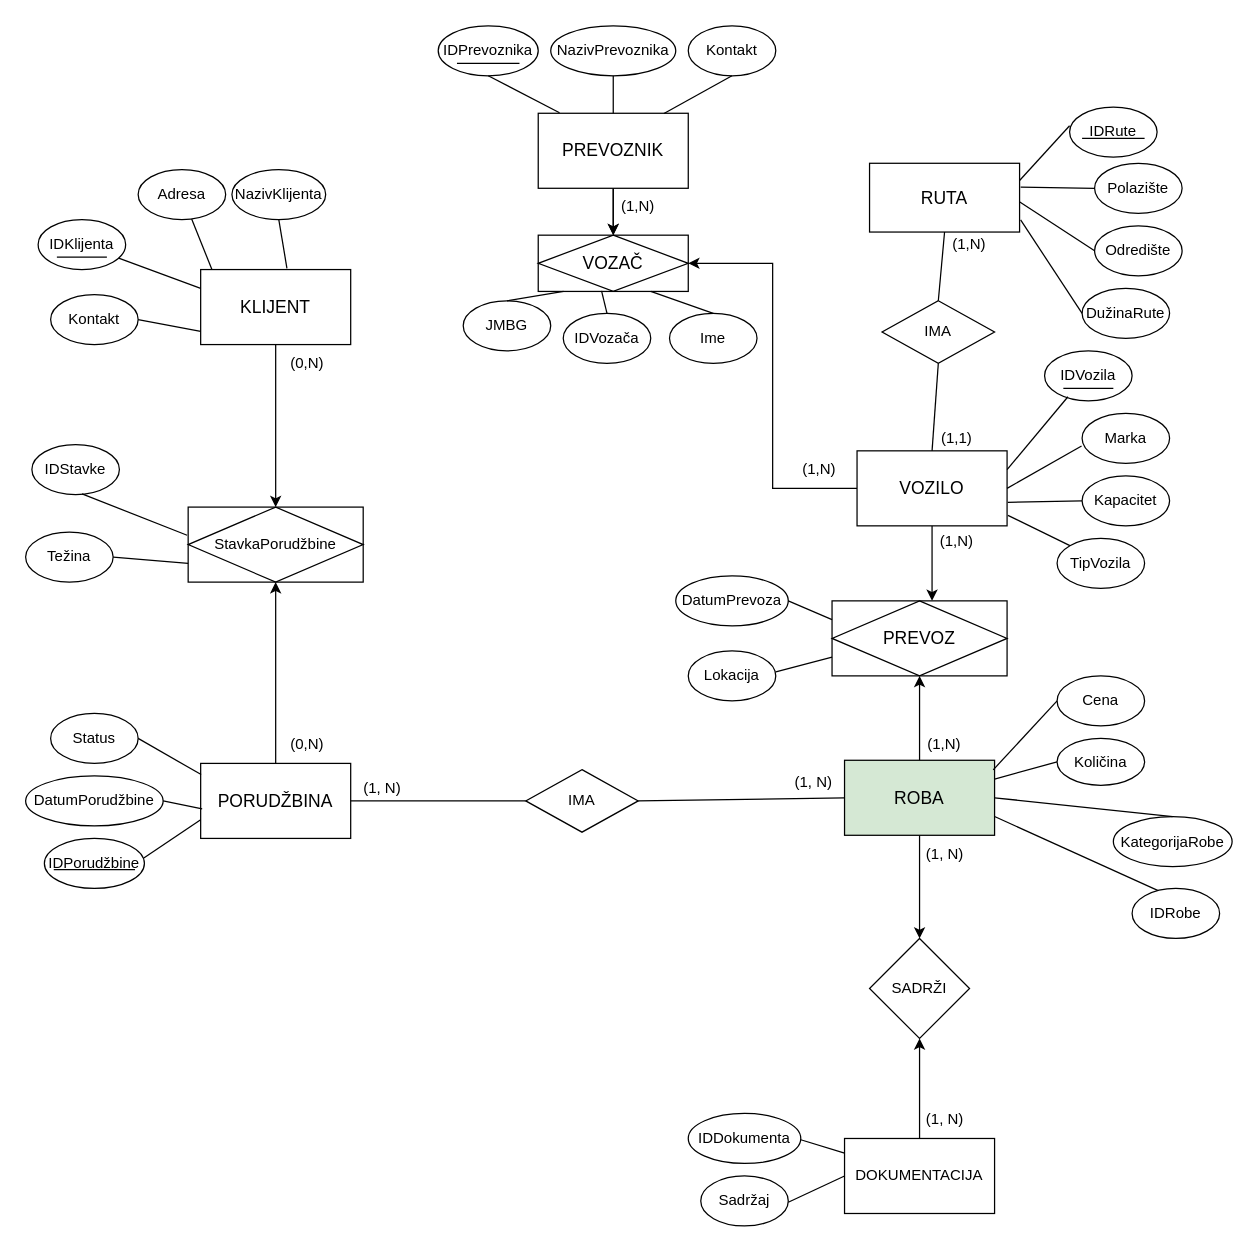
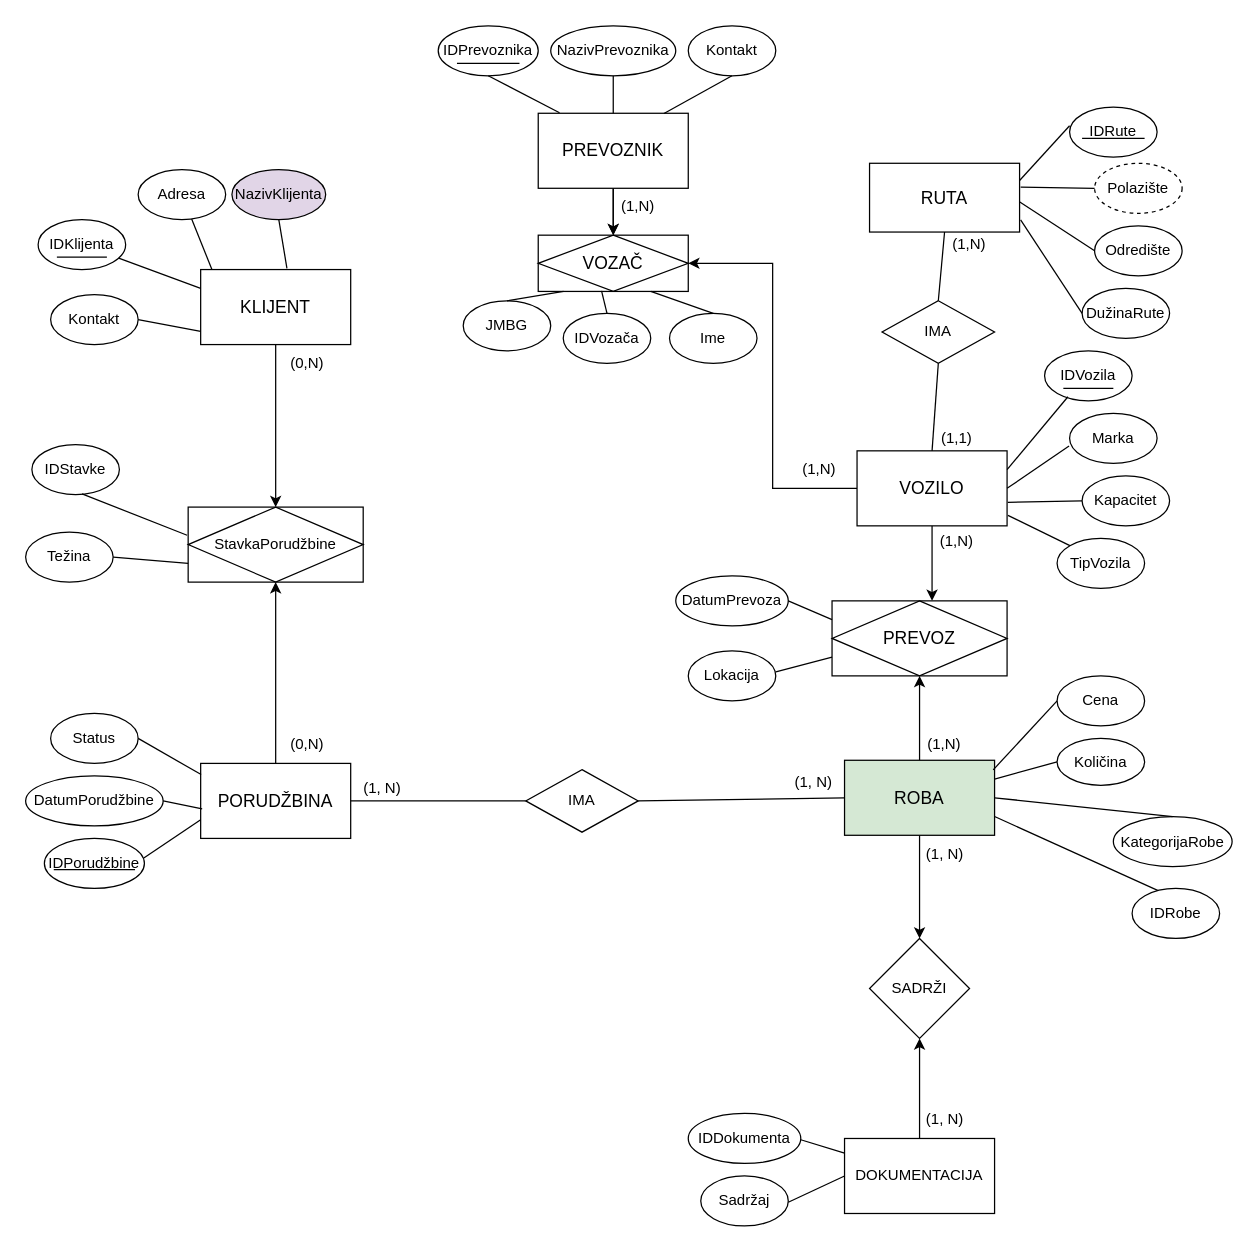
node "Polazište": style solid -> dashed
node "NazivKlijenta": fillcolor #ffffff -> #e1d5e7
node "Marka": moved (1126, 438) -> (1113, 438)
